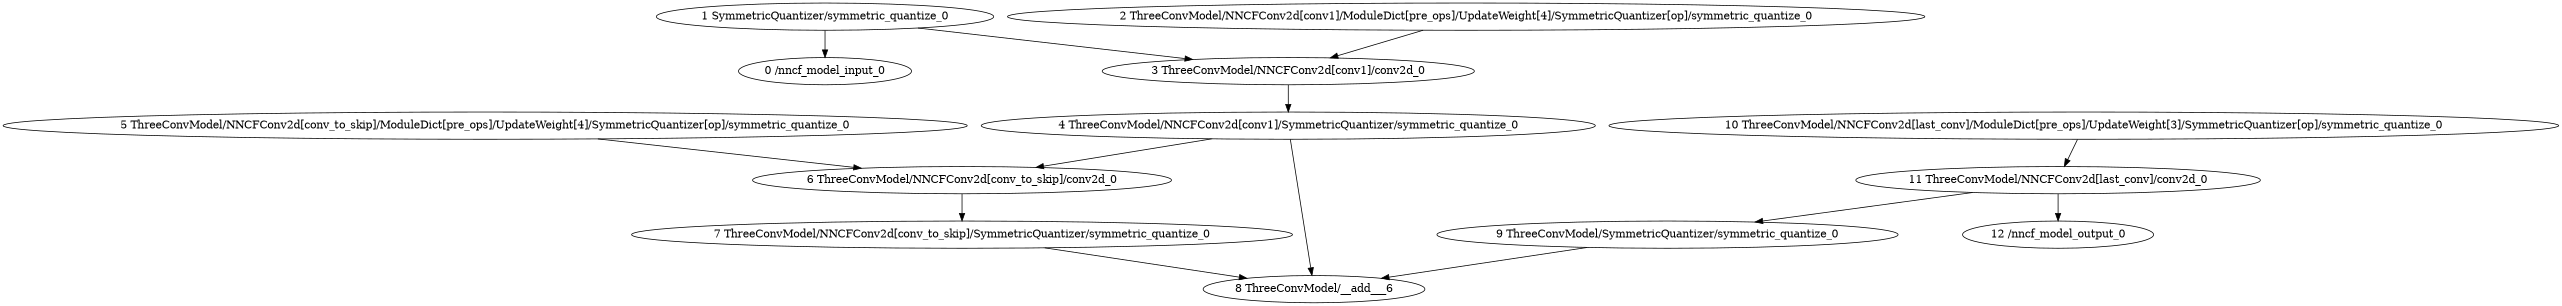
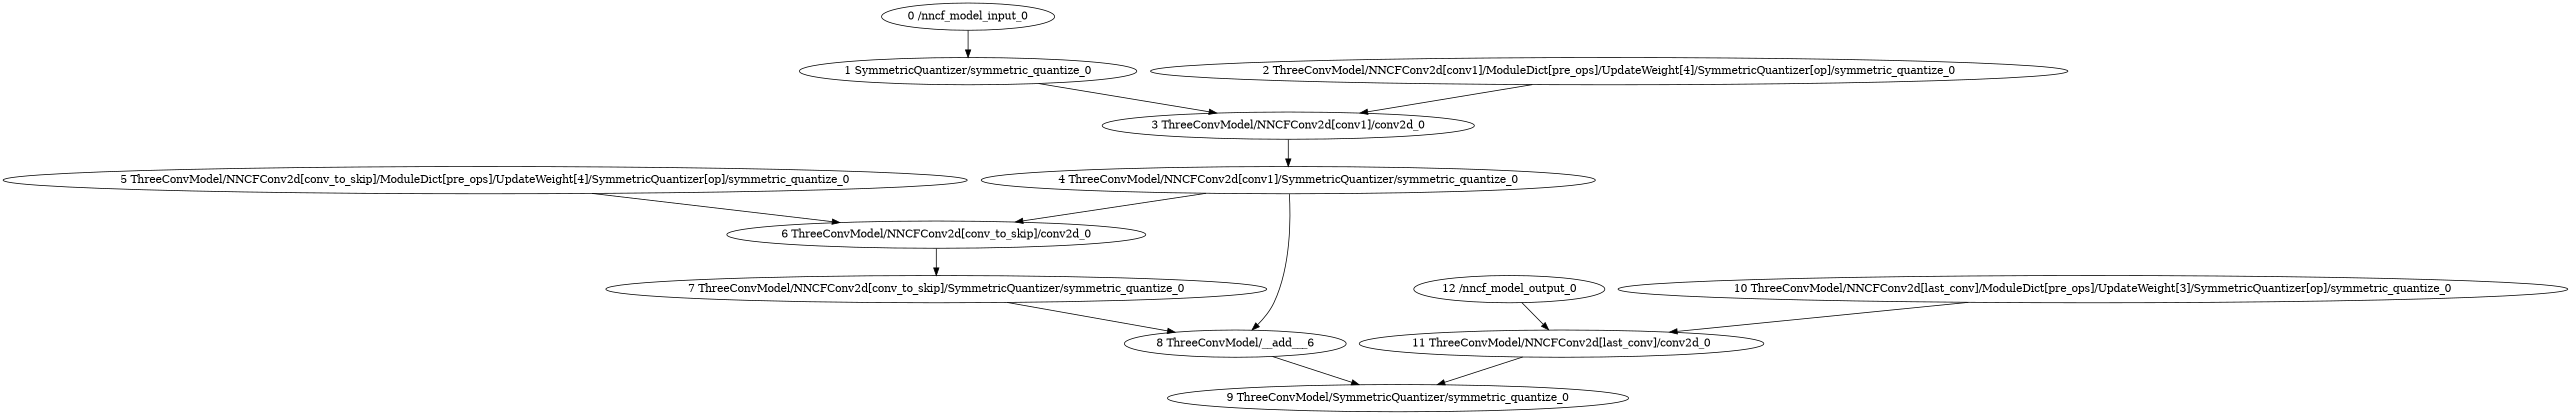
edge "1 SymmetricQuantizer/symmetric_quantize_0" -> "0 /nncf_model_input_0": reversed
edge "11 ThreeConvModel/NNCFConv2d[last_conv]/conv2d_0" -> "12 /nncf_model_output_0": reversed
edge "9 ThreeConvModel/SymmetricQuantizer/symmetric_quantize_0" -> "8 ThreeConvModel/__add___6": reversed
